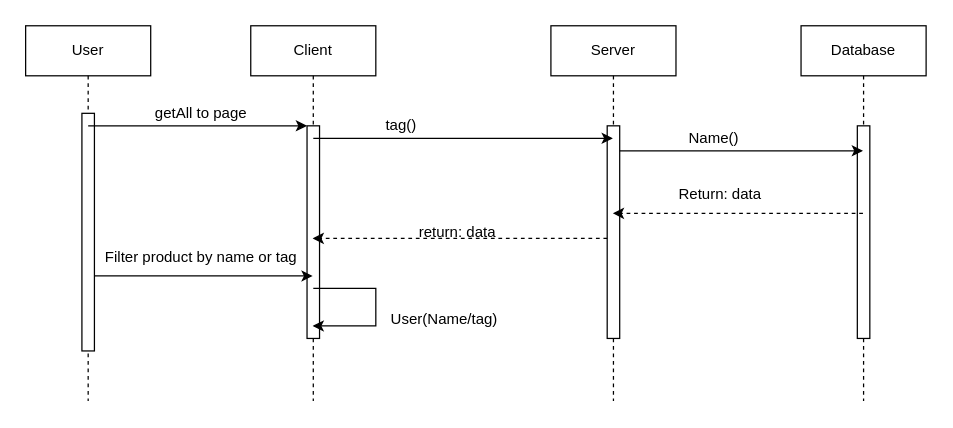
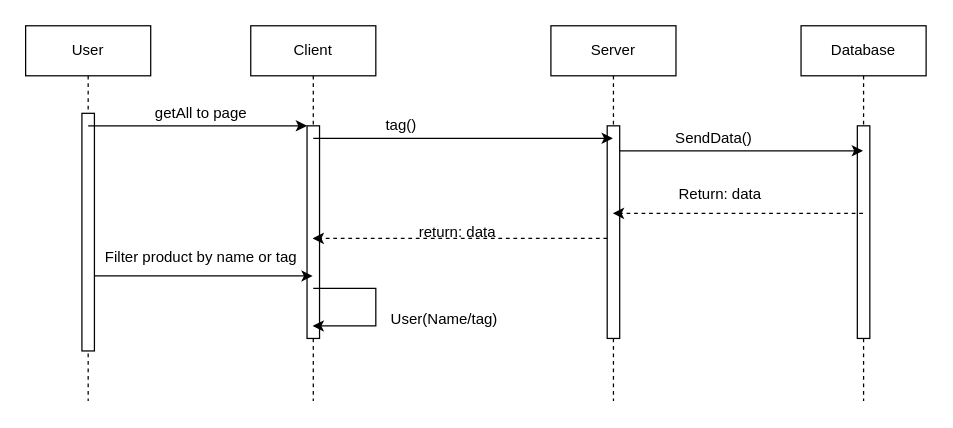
node "Name()": label "Name()" -> "SendData()"
